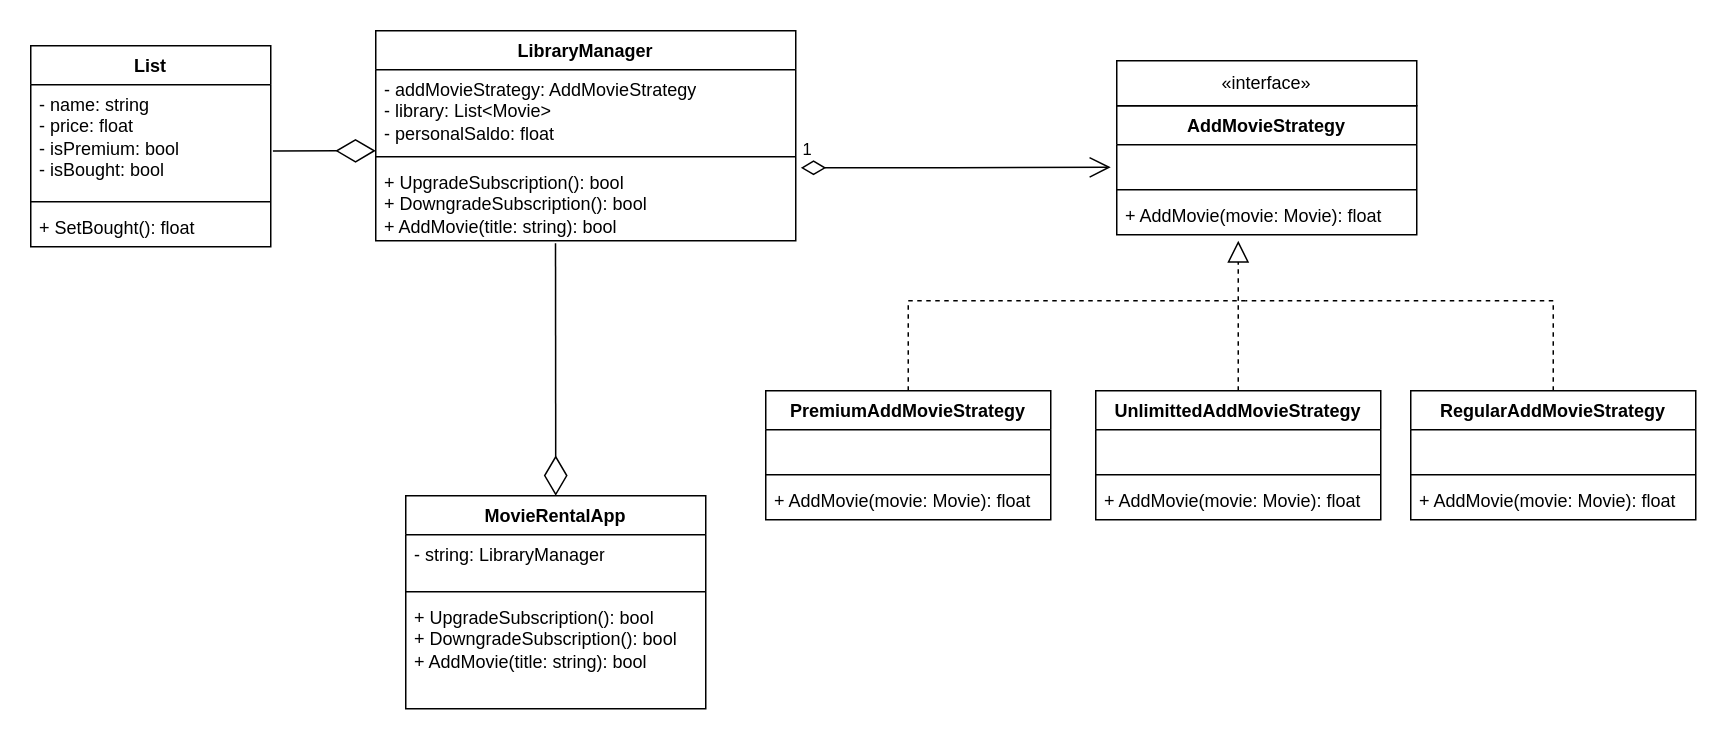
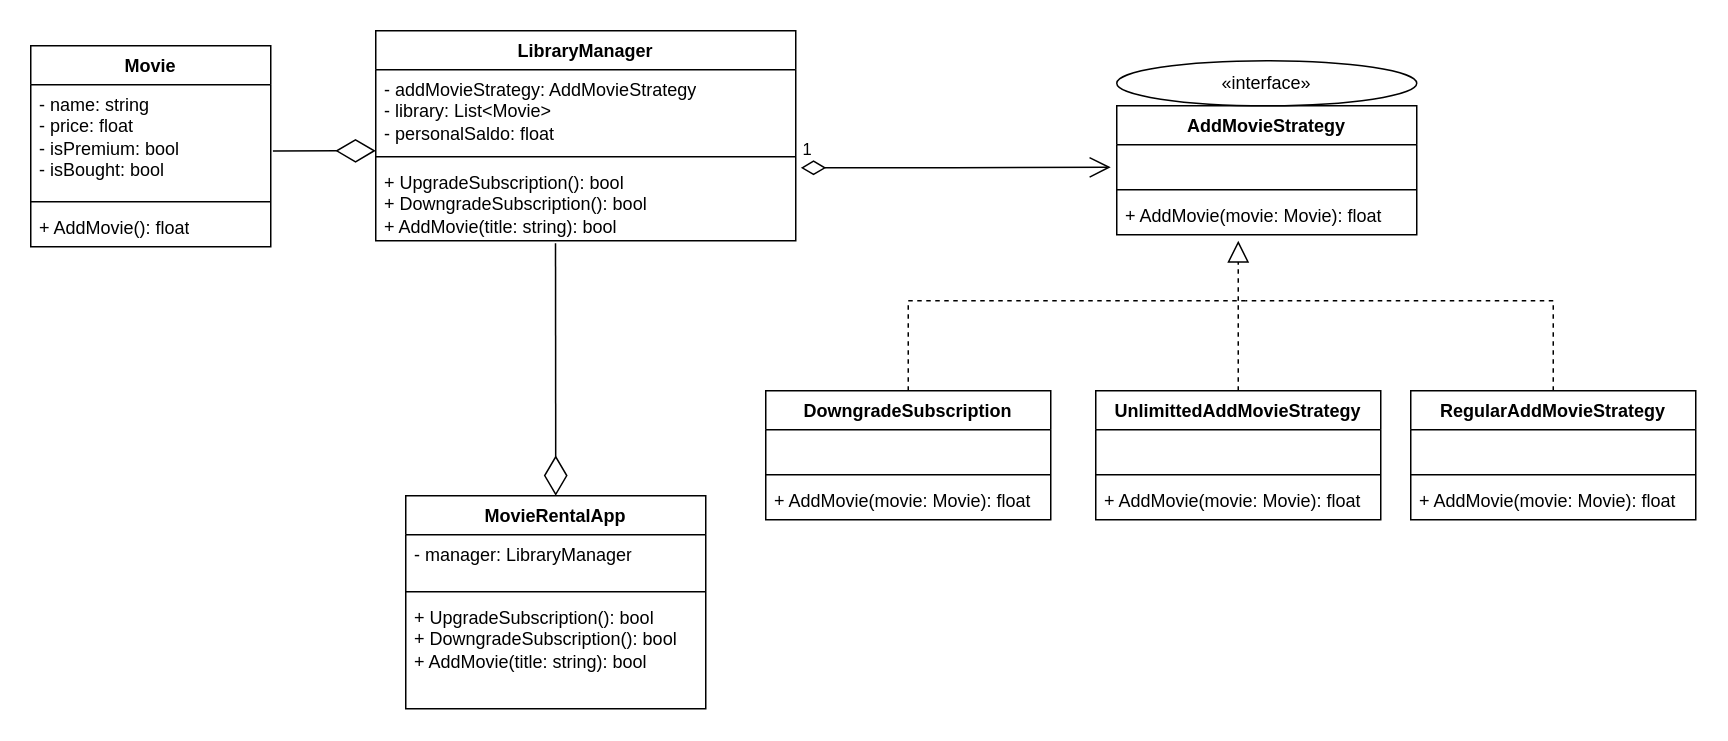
node "List": label "List" -> "Movie"
node "«interface»": shape rectangle -> ellipse
node "+ SetBought(): float": label "+ SetBought(): float" -> "+ AddMovie(): float"
node "PremiumAddMovieStrategy": label "PremiumAddMovieStrategy" -> "DowngradeSubscription"
node "- string: LibraryManager": label "- string: LibraryManager" -> "- manager: LibraryManager"
